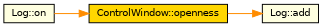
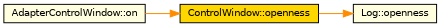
node "Log::on": label "Log::on" -> "AdapterControlWindow::on"
node "Log::add": label "Log::add" -> "Log::openness"
